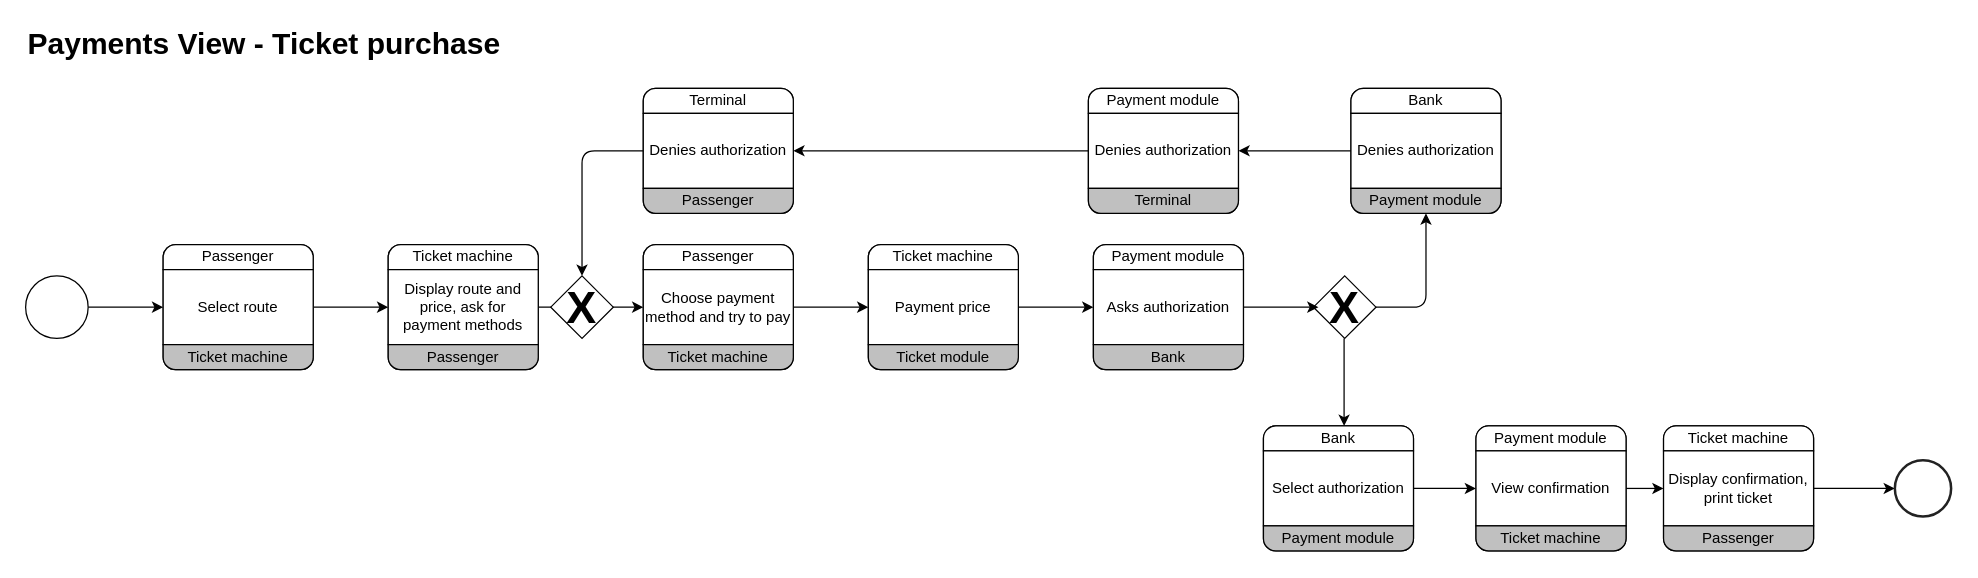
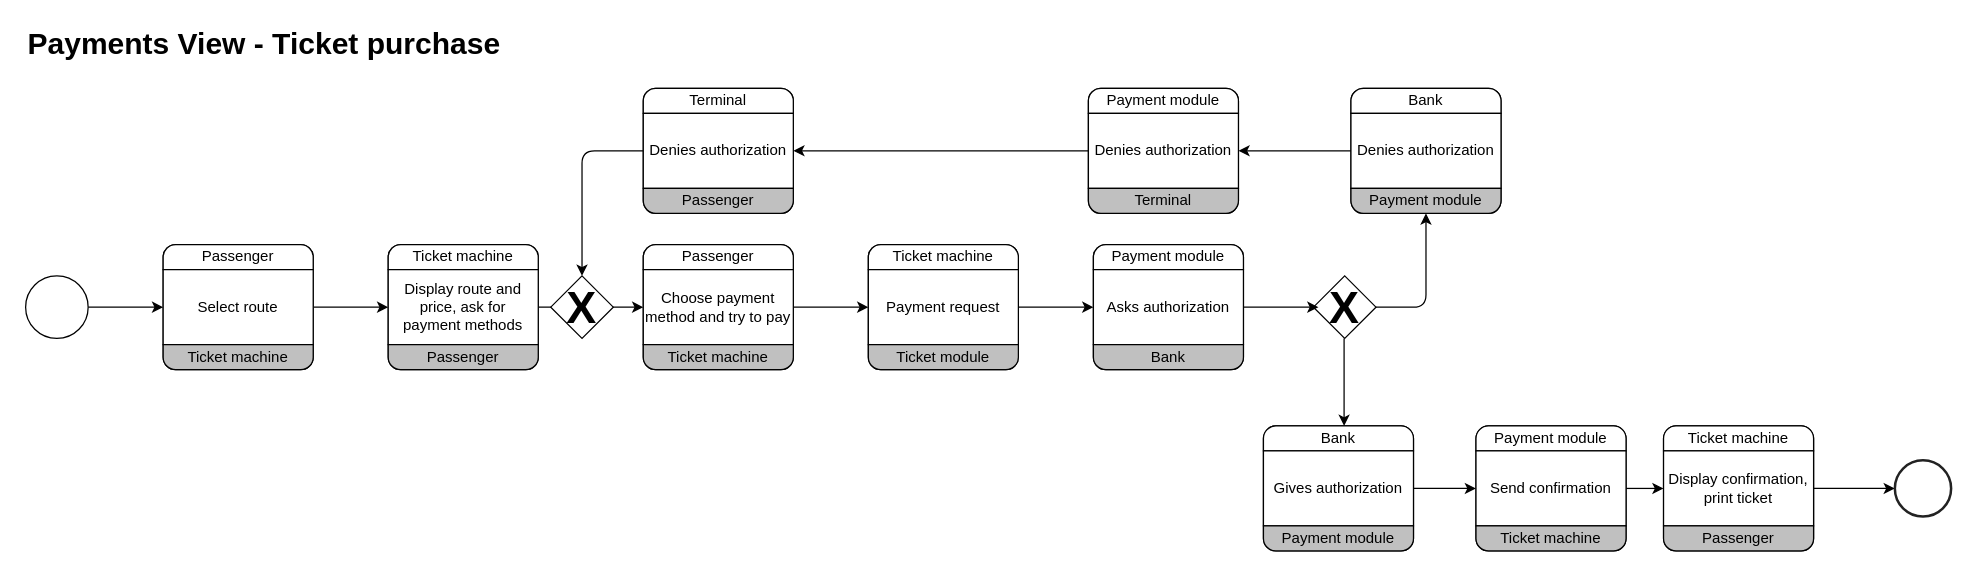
node "Payment price": label "Payment price" -> "Payment request"
node "Select authorization": label "Select authorization" -> "Gives authorization"
node "View confirmation": label "View confirmation" -> "Send confirmation"
